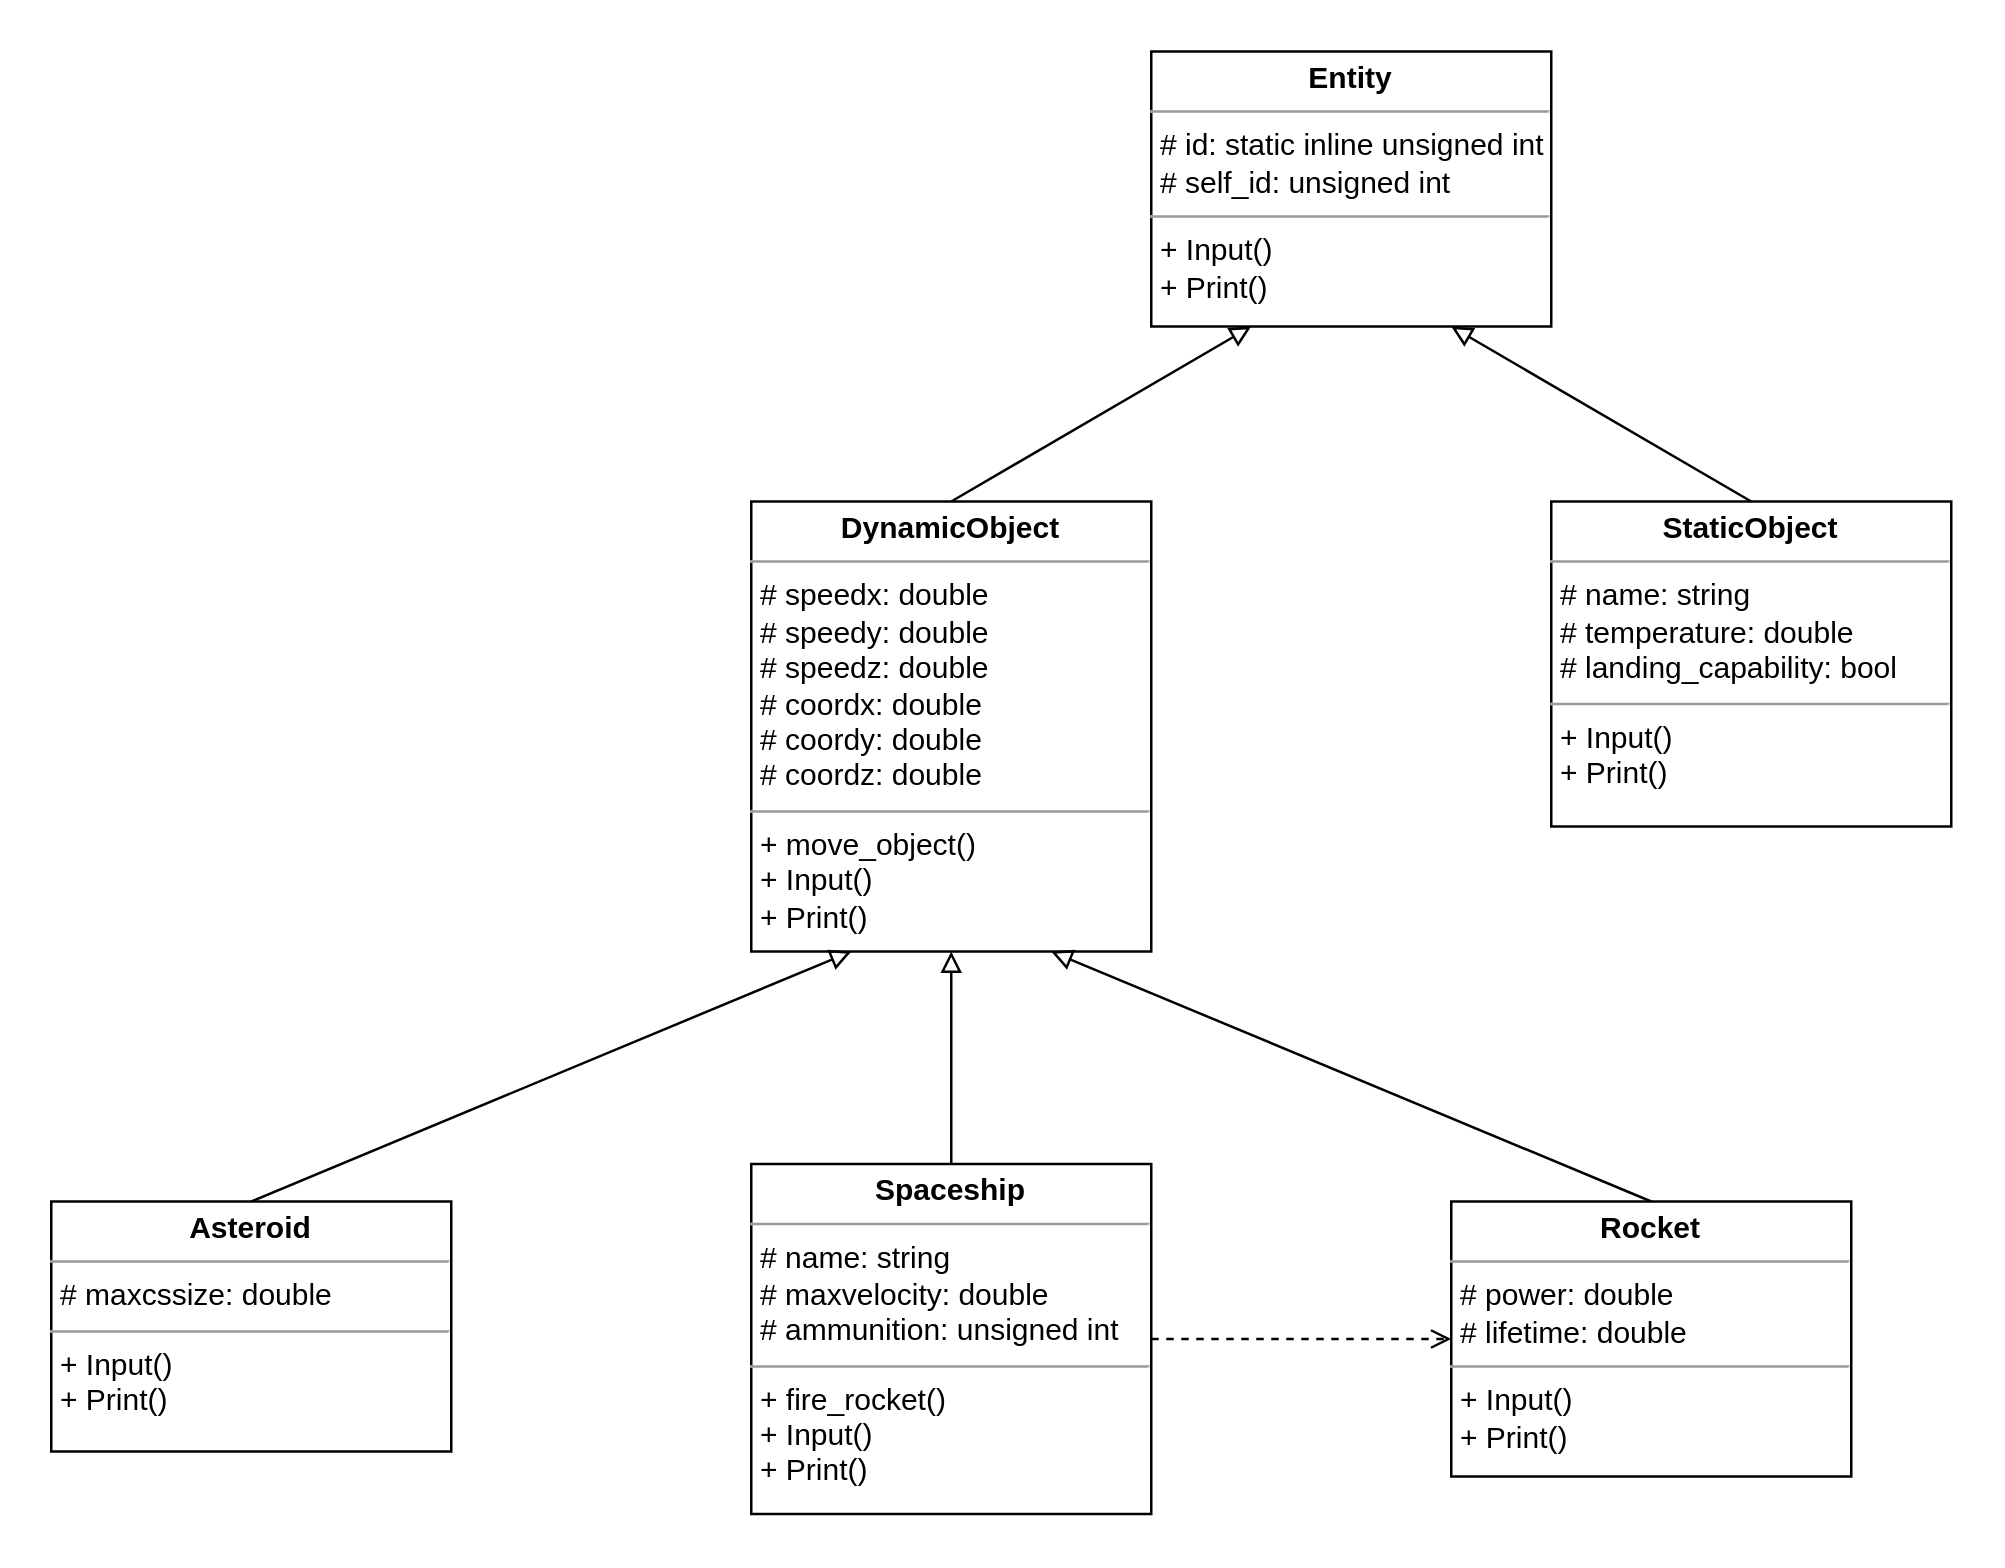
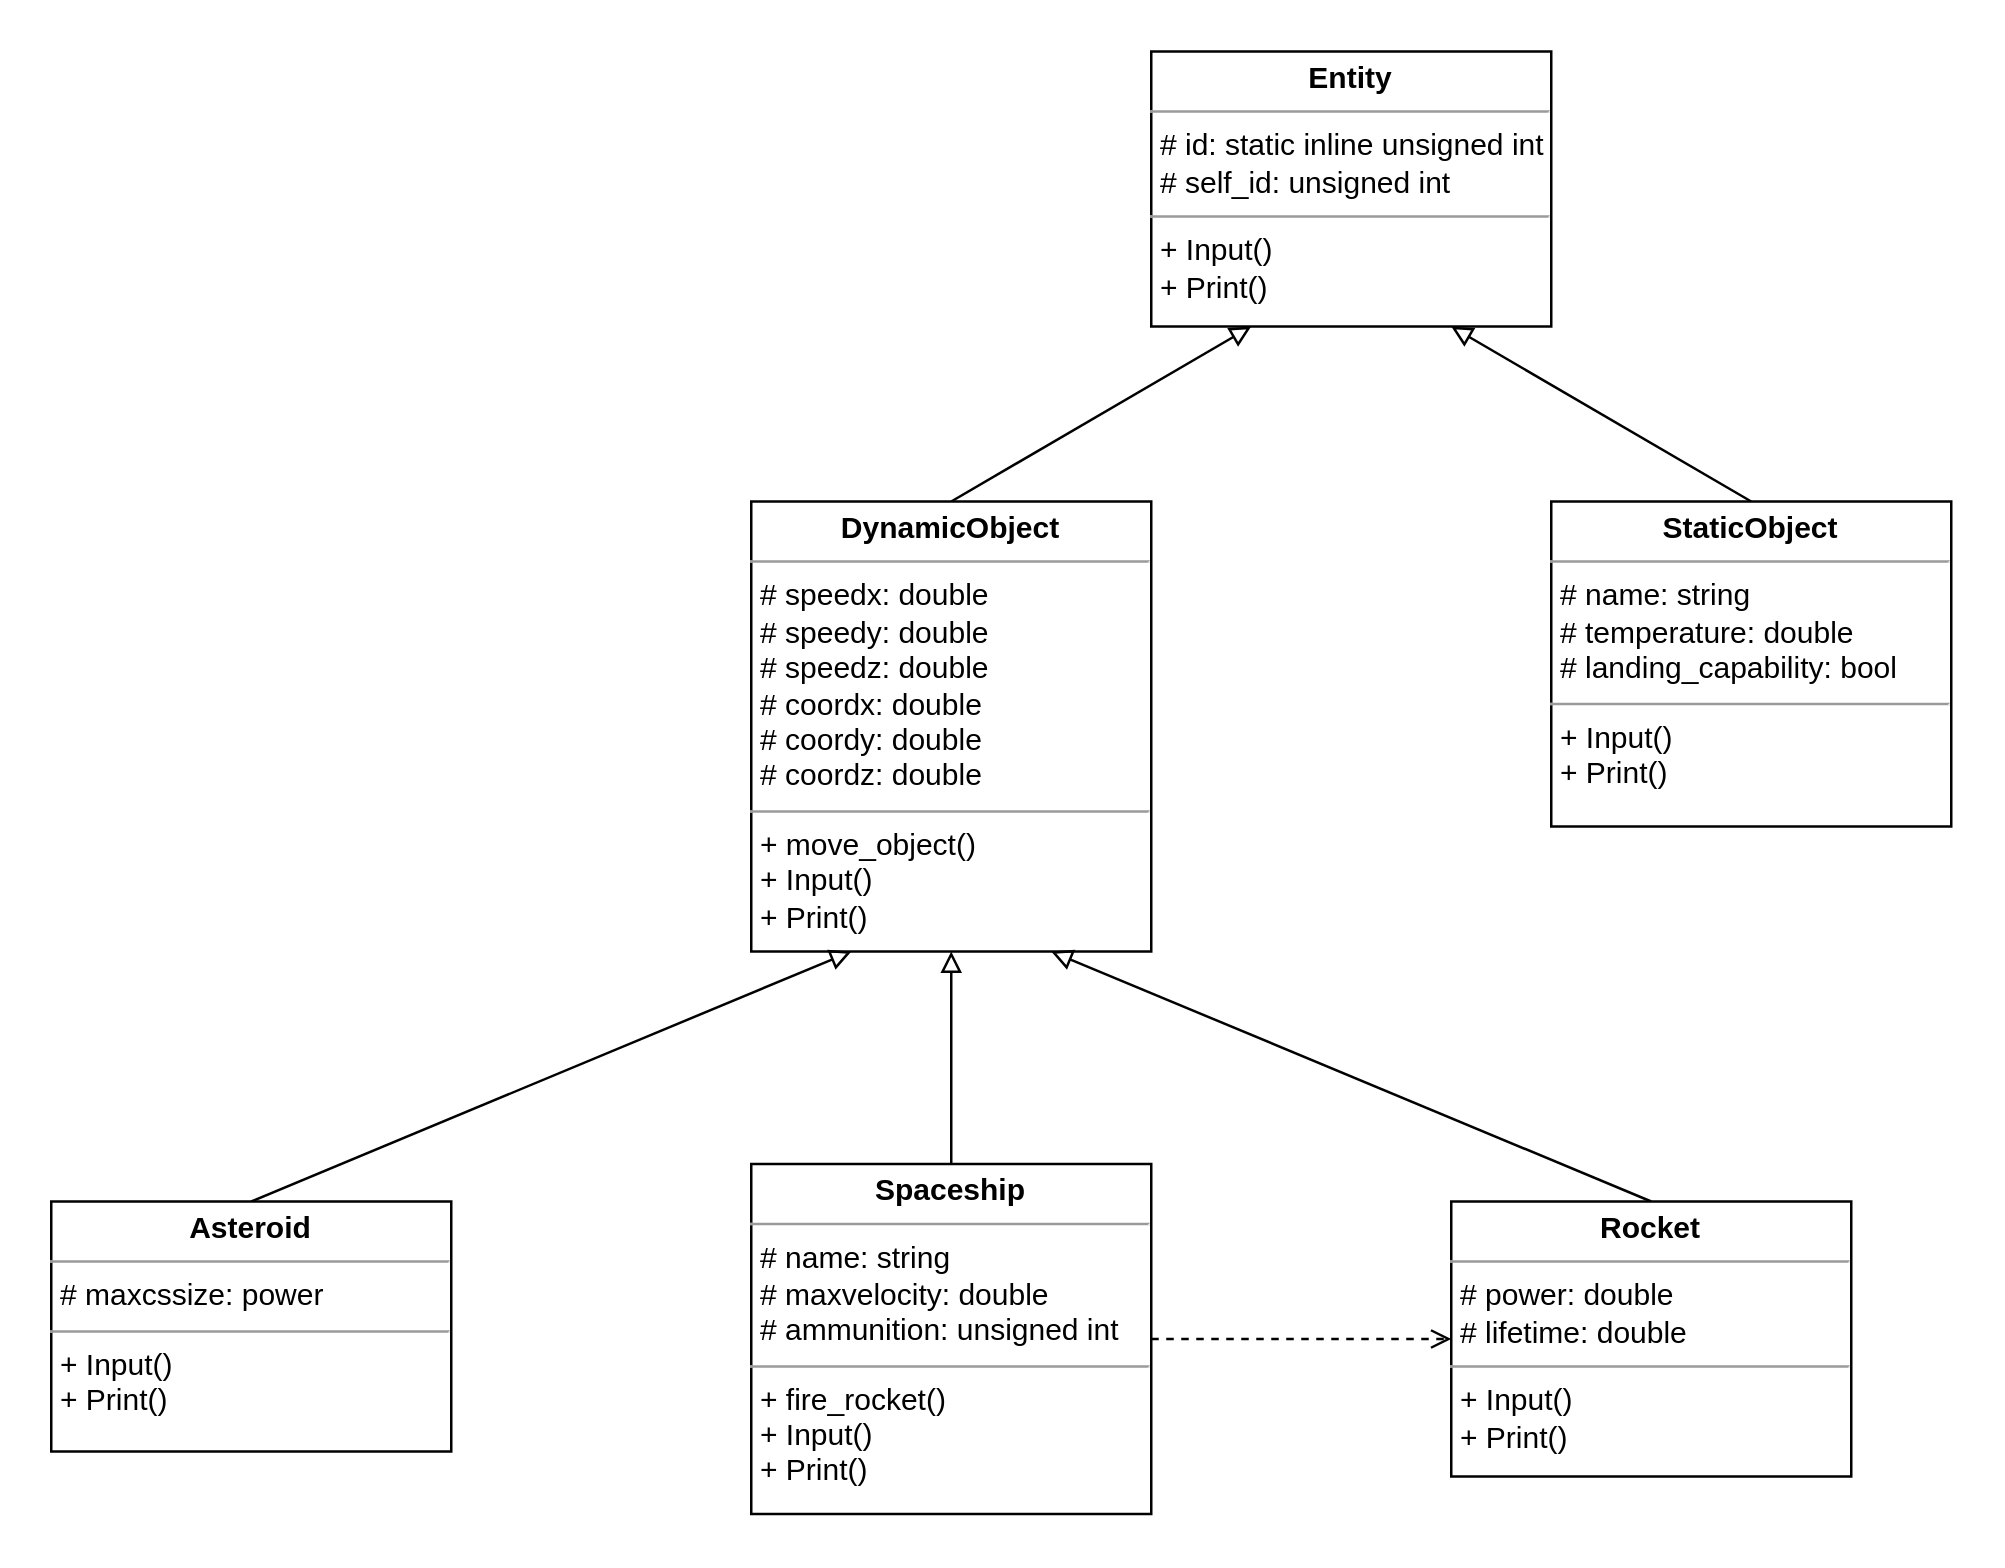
node "Asteroid # maxcssize: double + Input() + Print()": label "Asteroid # maxcssize: double + Input() + Print()" -> "Asteroid # maxcssize: power + Input() + Print()"
